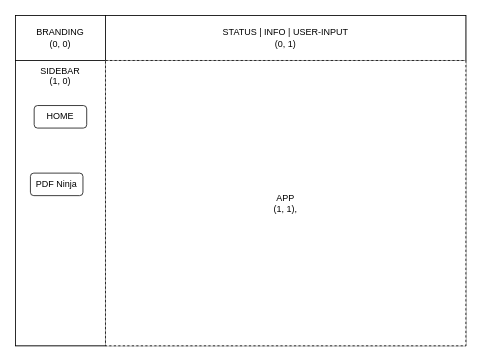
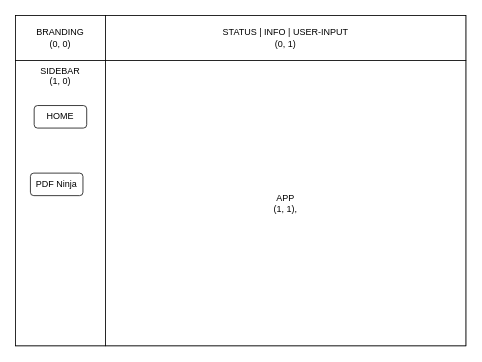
node "APP (1, 1),": style dashed -> solid
